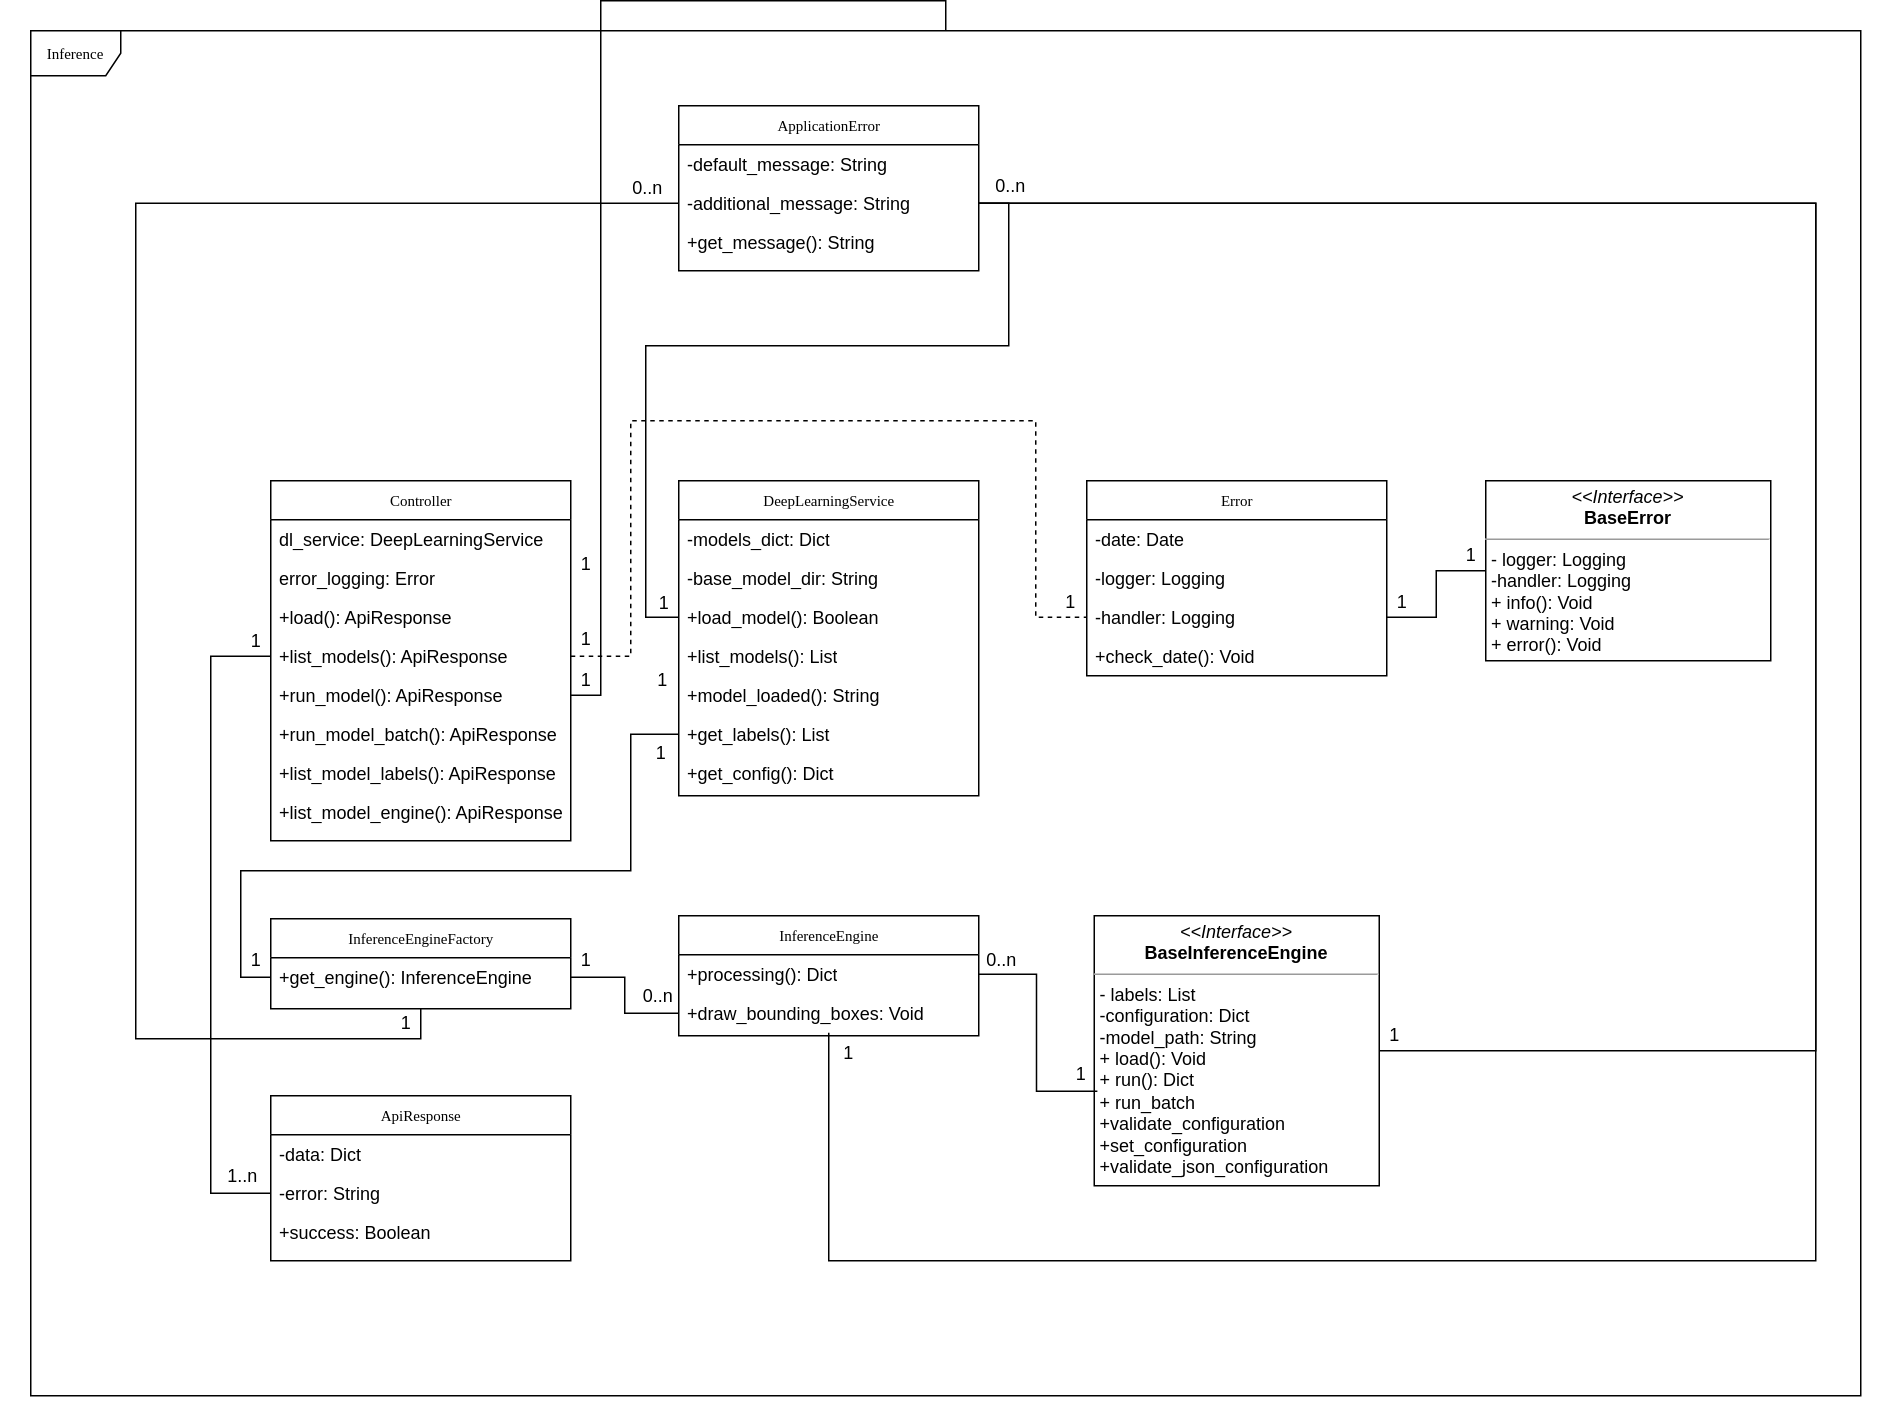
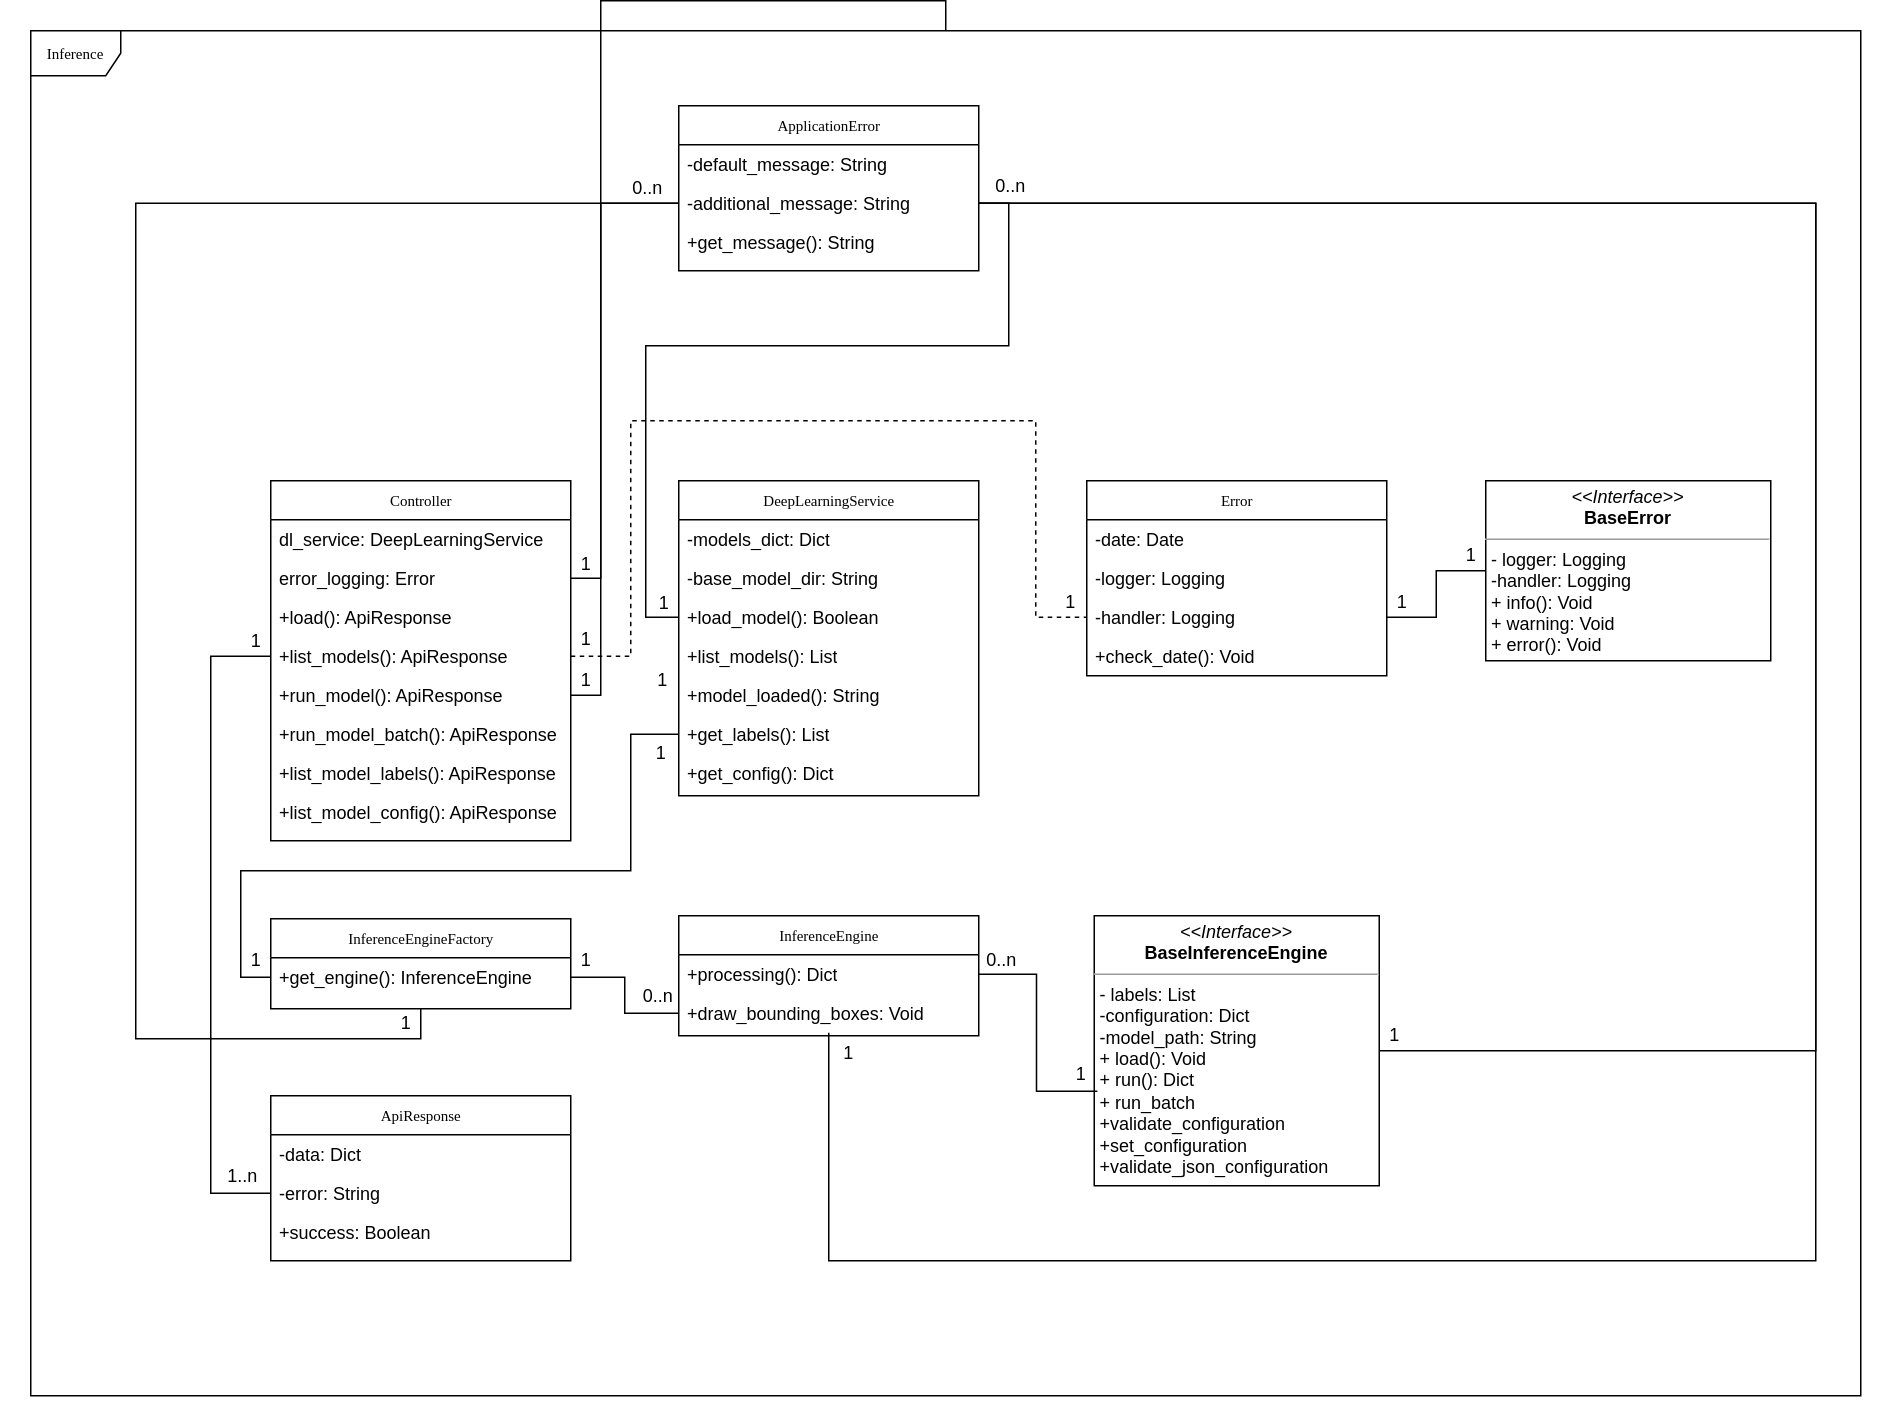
edge "-additional_message: String" -- "error_logging: Error": added
node "+list_model_engine(): ApiResponse": label "+list_model_engine(): ApiResponse" -> "+list_model_config(): ApiResponse"
